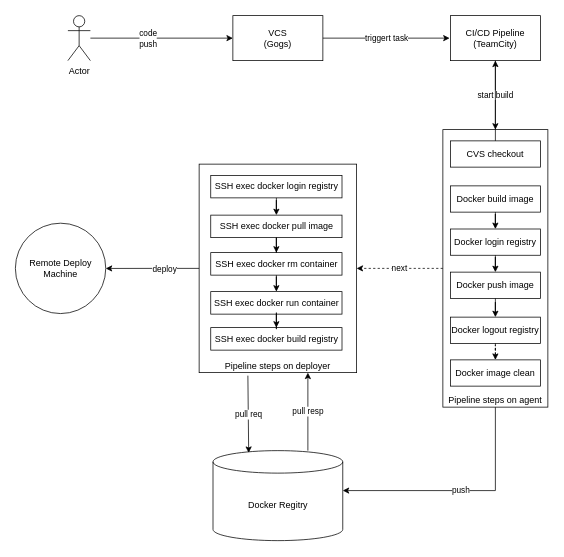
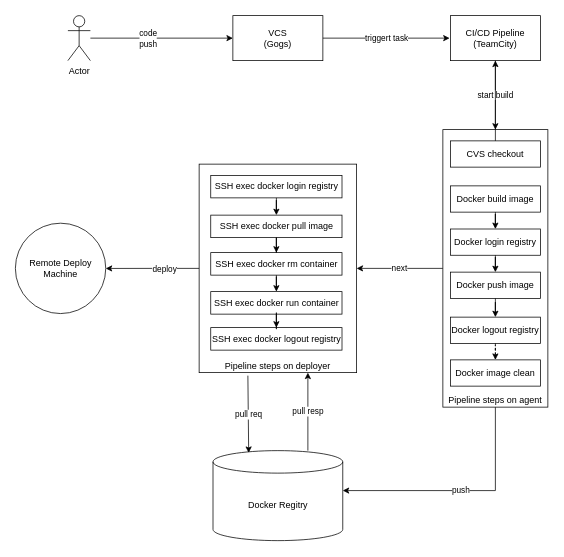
edge "Pipeline steps on agent" -> "Pipeline steps on deployer": style dashed -> solid
node "SSH exec docker build registry": label "SSH exec docker build registry" -> "SSH exec docker logout registry"
